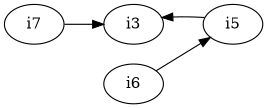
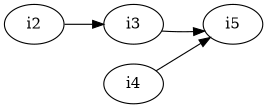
edge "i5" -> "i3": reversed
node "i7": label "i7" -> "i2"
node "i6": label "i6" -> "i4"
